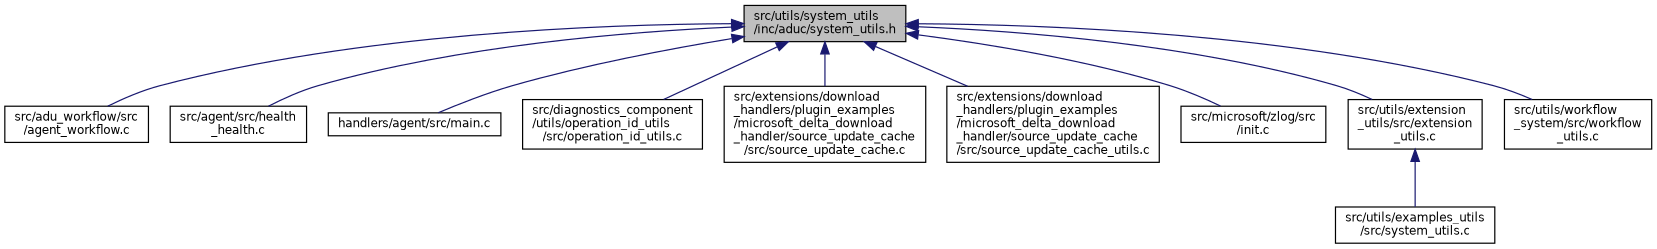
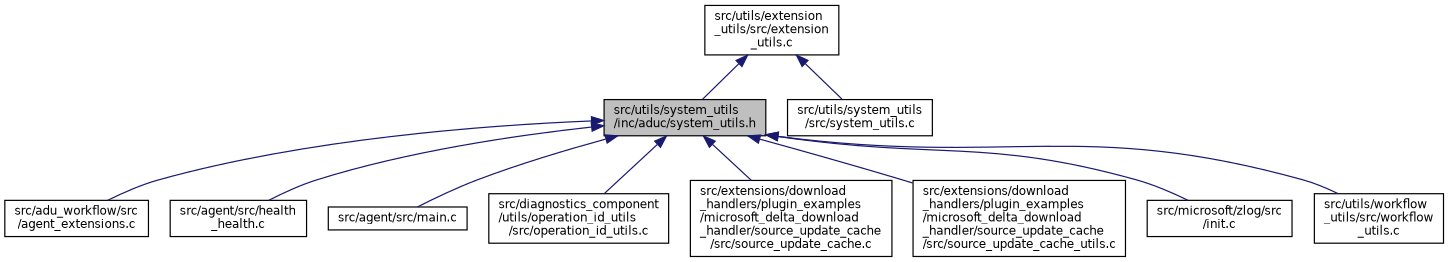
edge "src/utils/extension _utils/src/extension _utils.c" -> "src/utils/system_utils /inc/aduc/system_utils.h": reversed
node "src/adu_workflow/src /agent_workflow.c": label "src/adu_workflow/src /agent_workflow.c" -> "src/adu_workflow/src /agent_extensions.c"
node "handlers/agent/src/main.c": label "handlers/agent/src/main.c" -> "src/agent/src/main.c"
node "src/utils/workflow _system/src/workflow _utils.c": label "src/utils/workflow _system/src/workflow _utils.c" -> "src/utils/workflow _utils/src/workflow _utils.c"
node "src/utils/examples_utils /src/system_utils.c": label "src/utils/examples_utils /src/system_utils.c" -> "src/utils/system_utils /src/system_utils.c"
